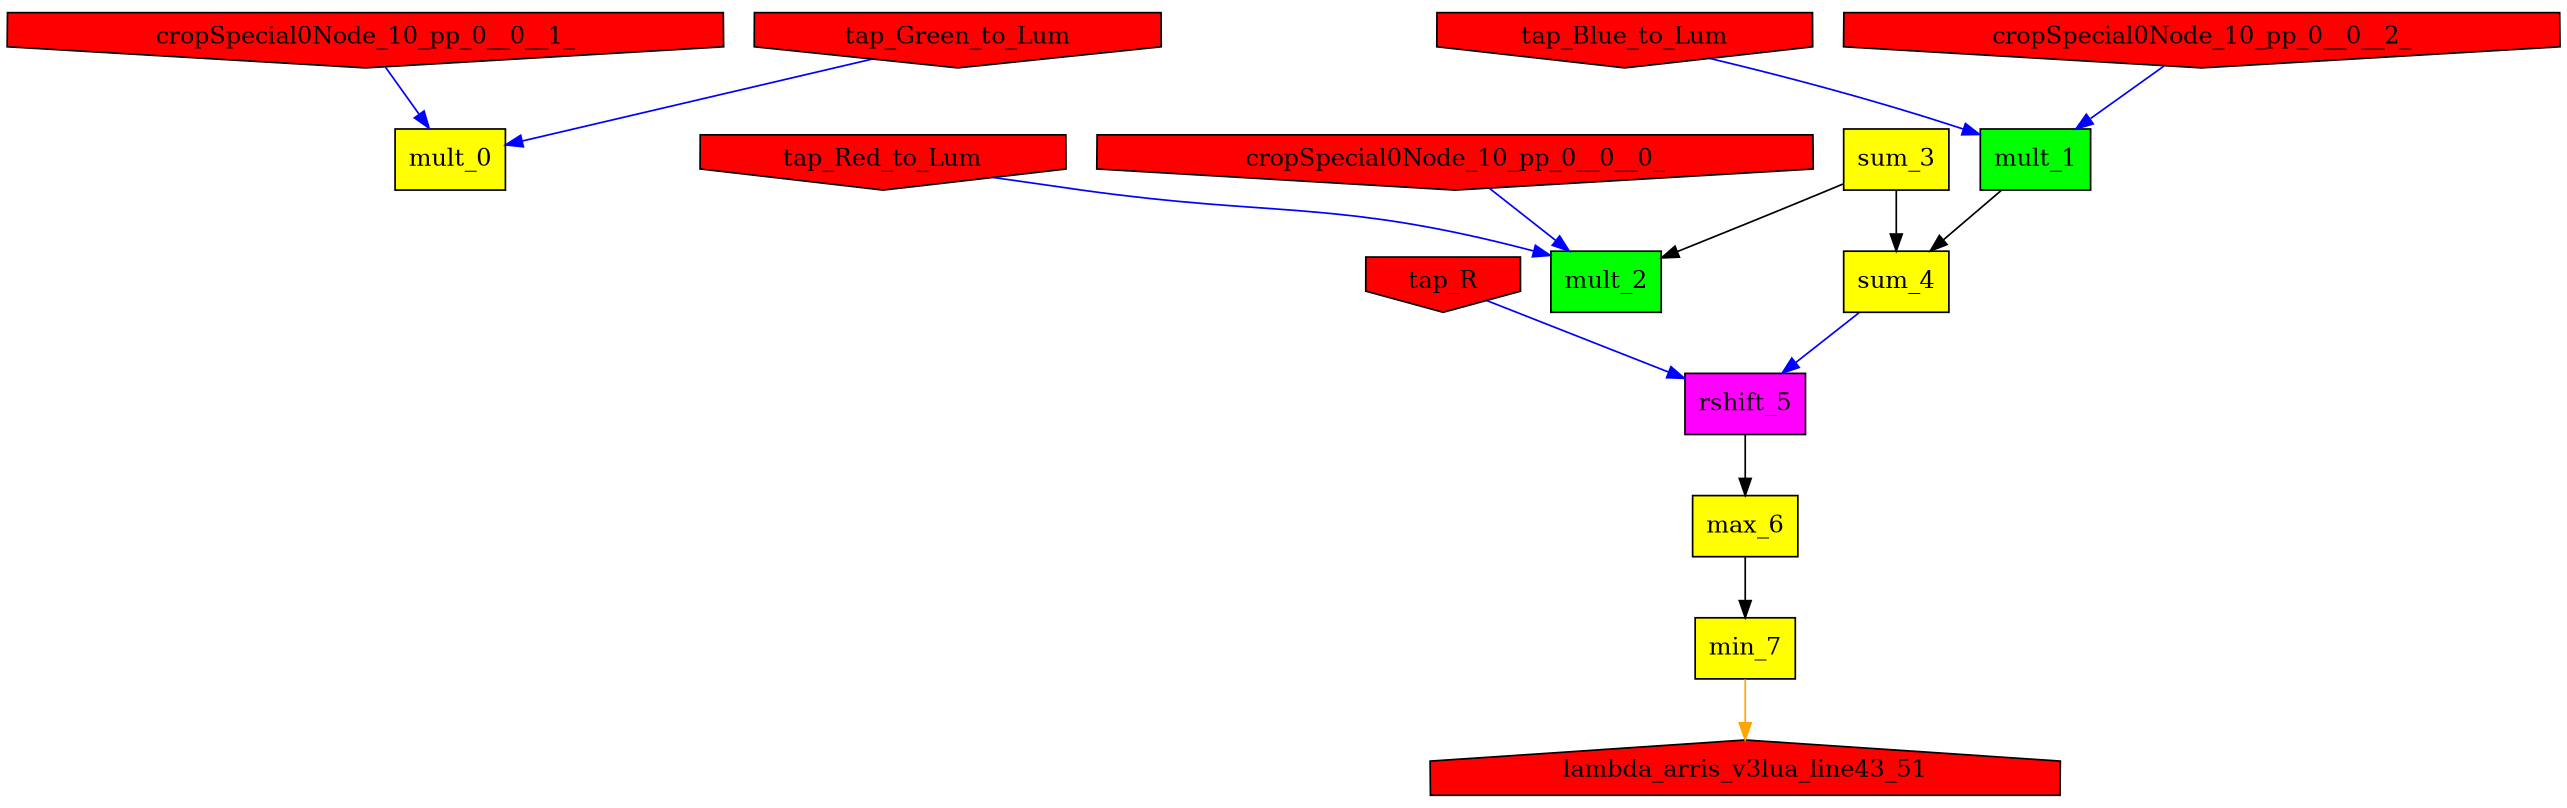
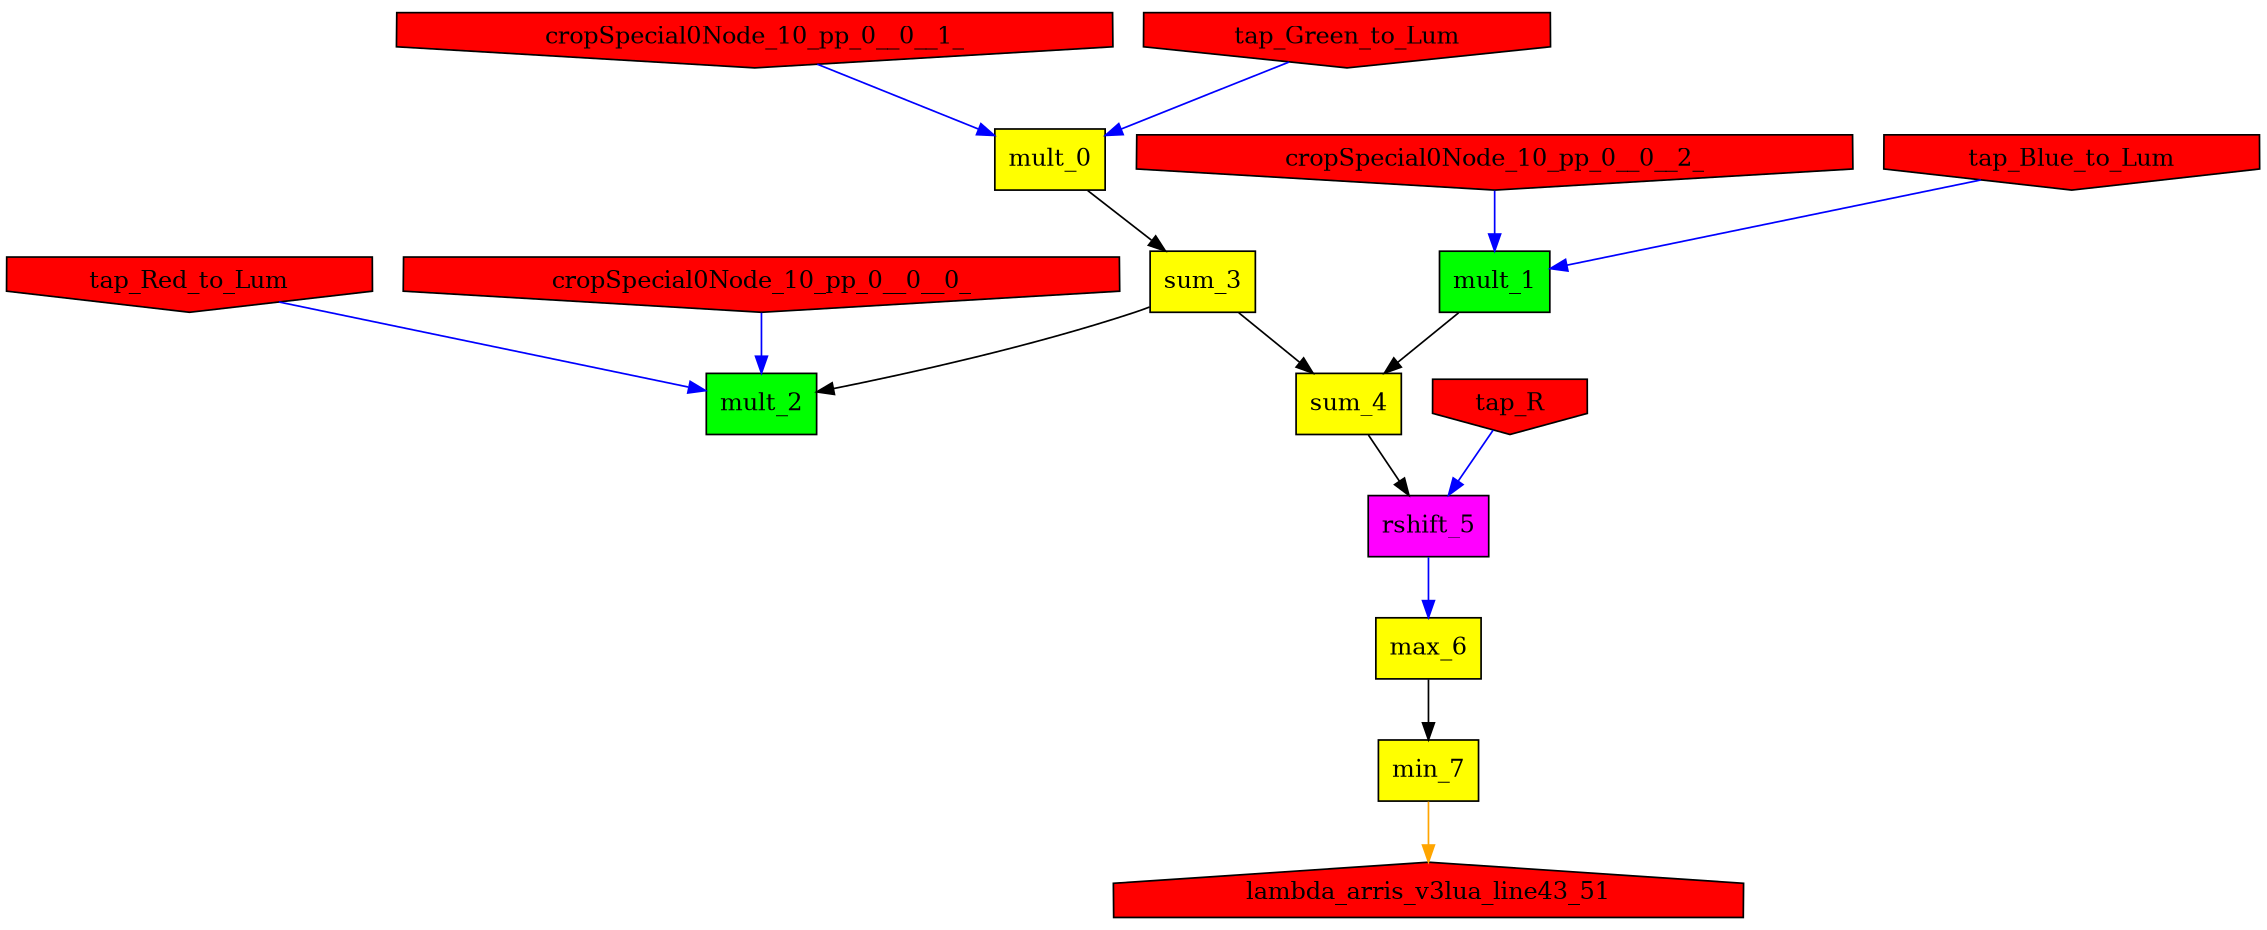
edge "mult_0" -> "sum_3": added
edge "sum_4" -> "rshift_5": color blue -> black
edge "rshift_5" -> "max_6": color black -> blue
